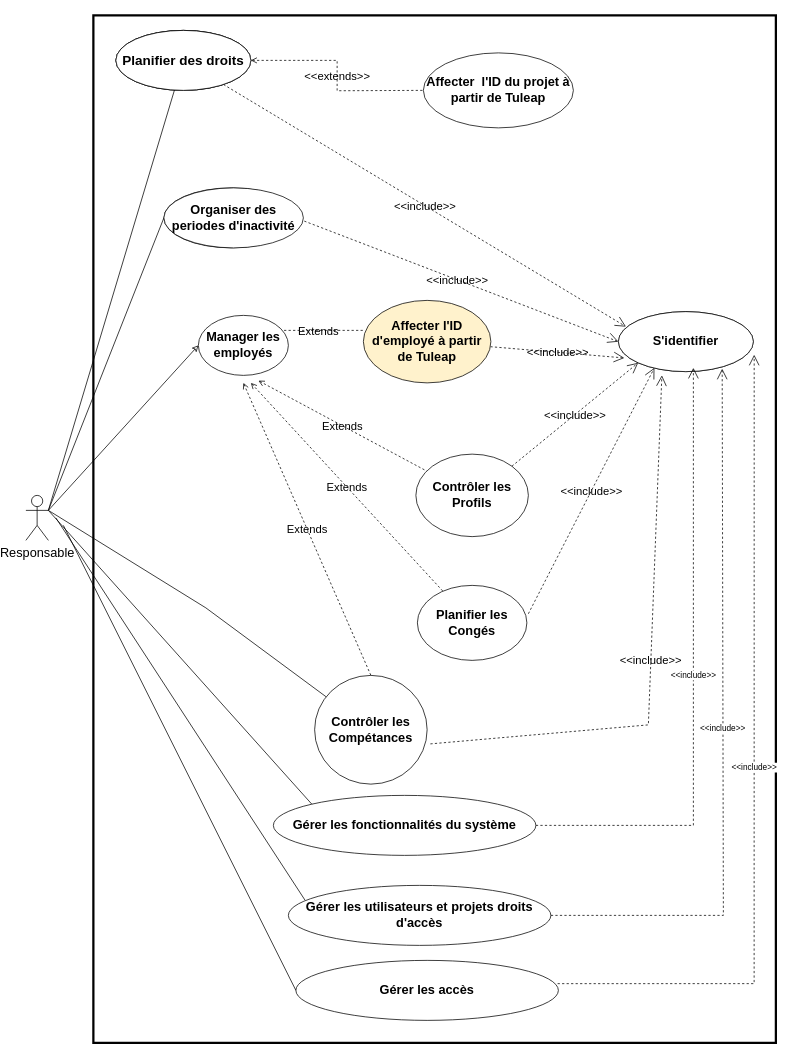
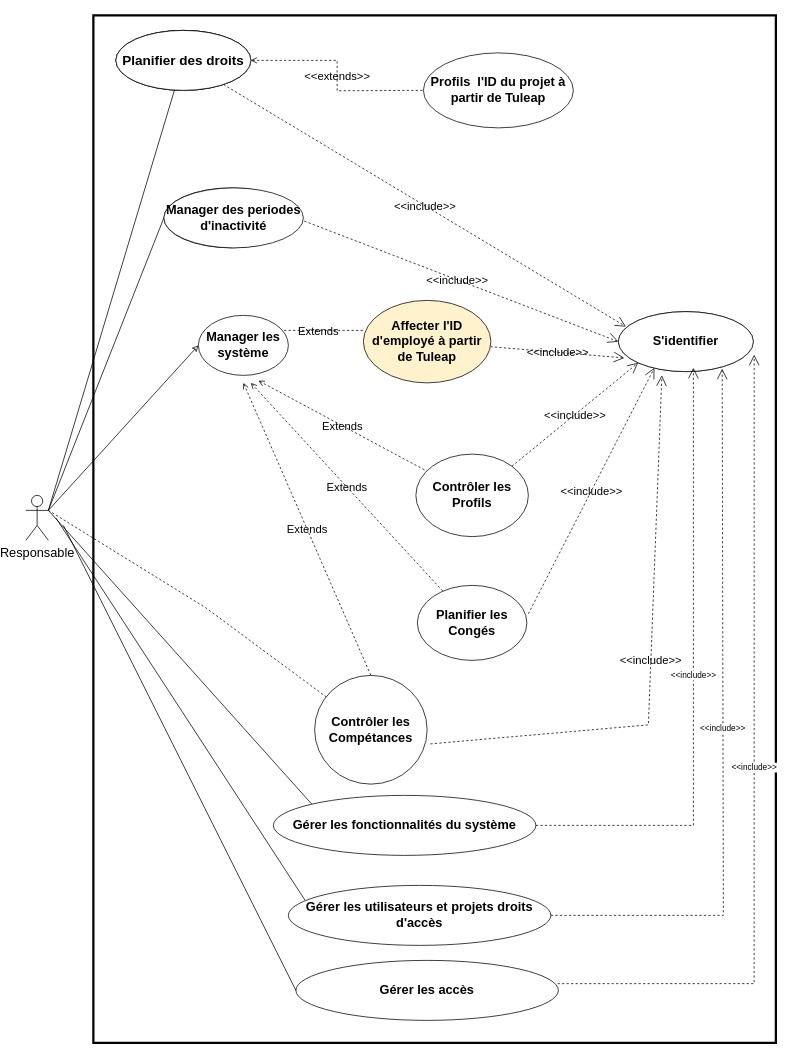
node "Affecter l'ID du projet à partir de Tuleap": label "Affecter l'ID du projet à partir de Tuleap" -> "Profils l'ID du projet à partir de Tuleap"
node "Organiser des periodes d'inactivité": label "Organiser des periodes d'inactivité" -> "Manager des periodes d'inactivité"
node "Manager les employés": label "Manager les employés" -> "Manager les système"
edge "Responsable" -- "Contrôler les Compétances": style solid -> dashed
